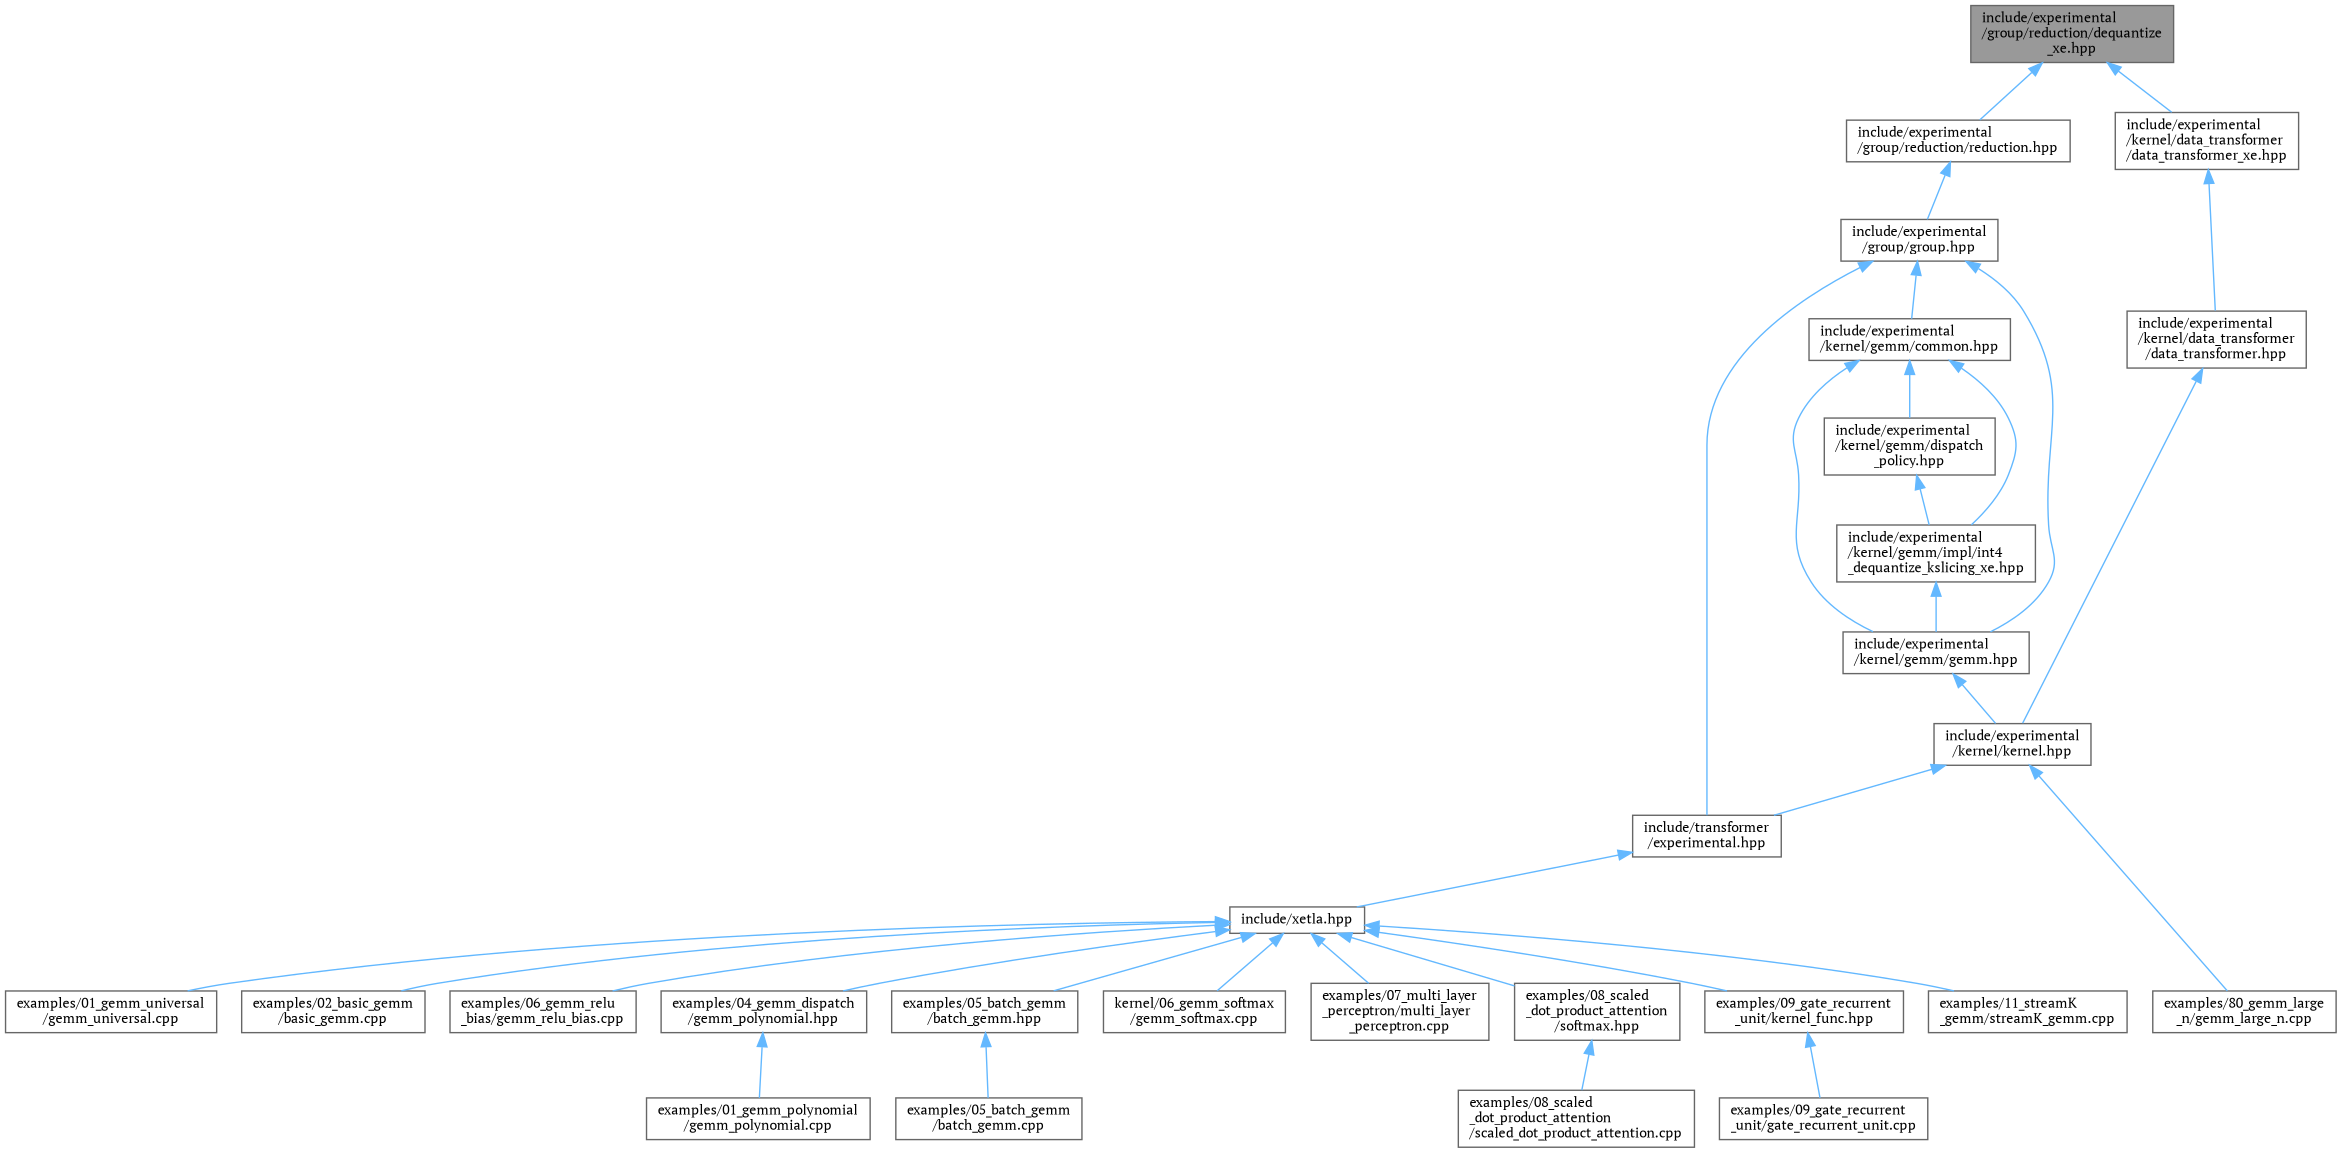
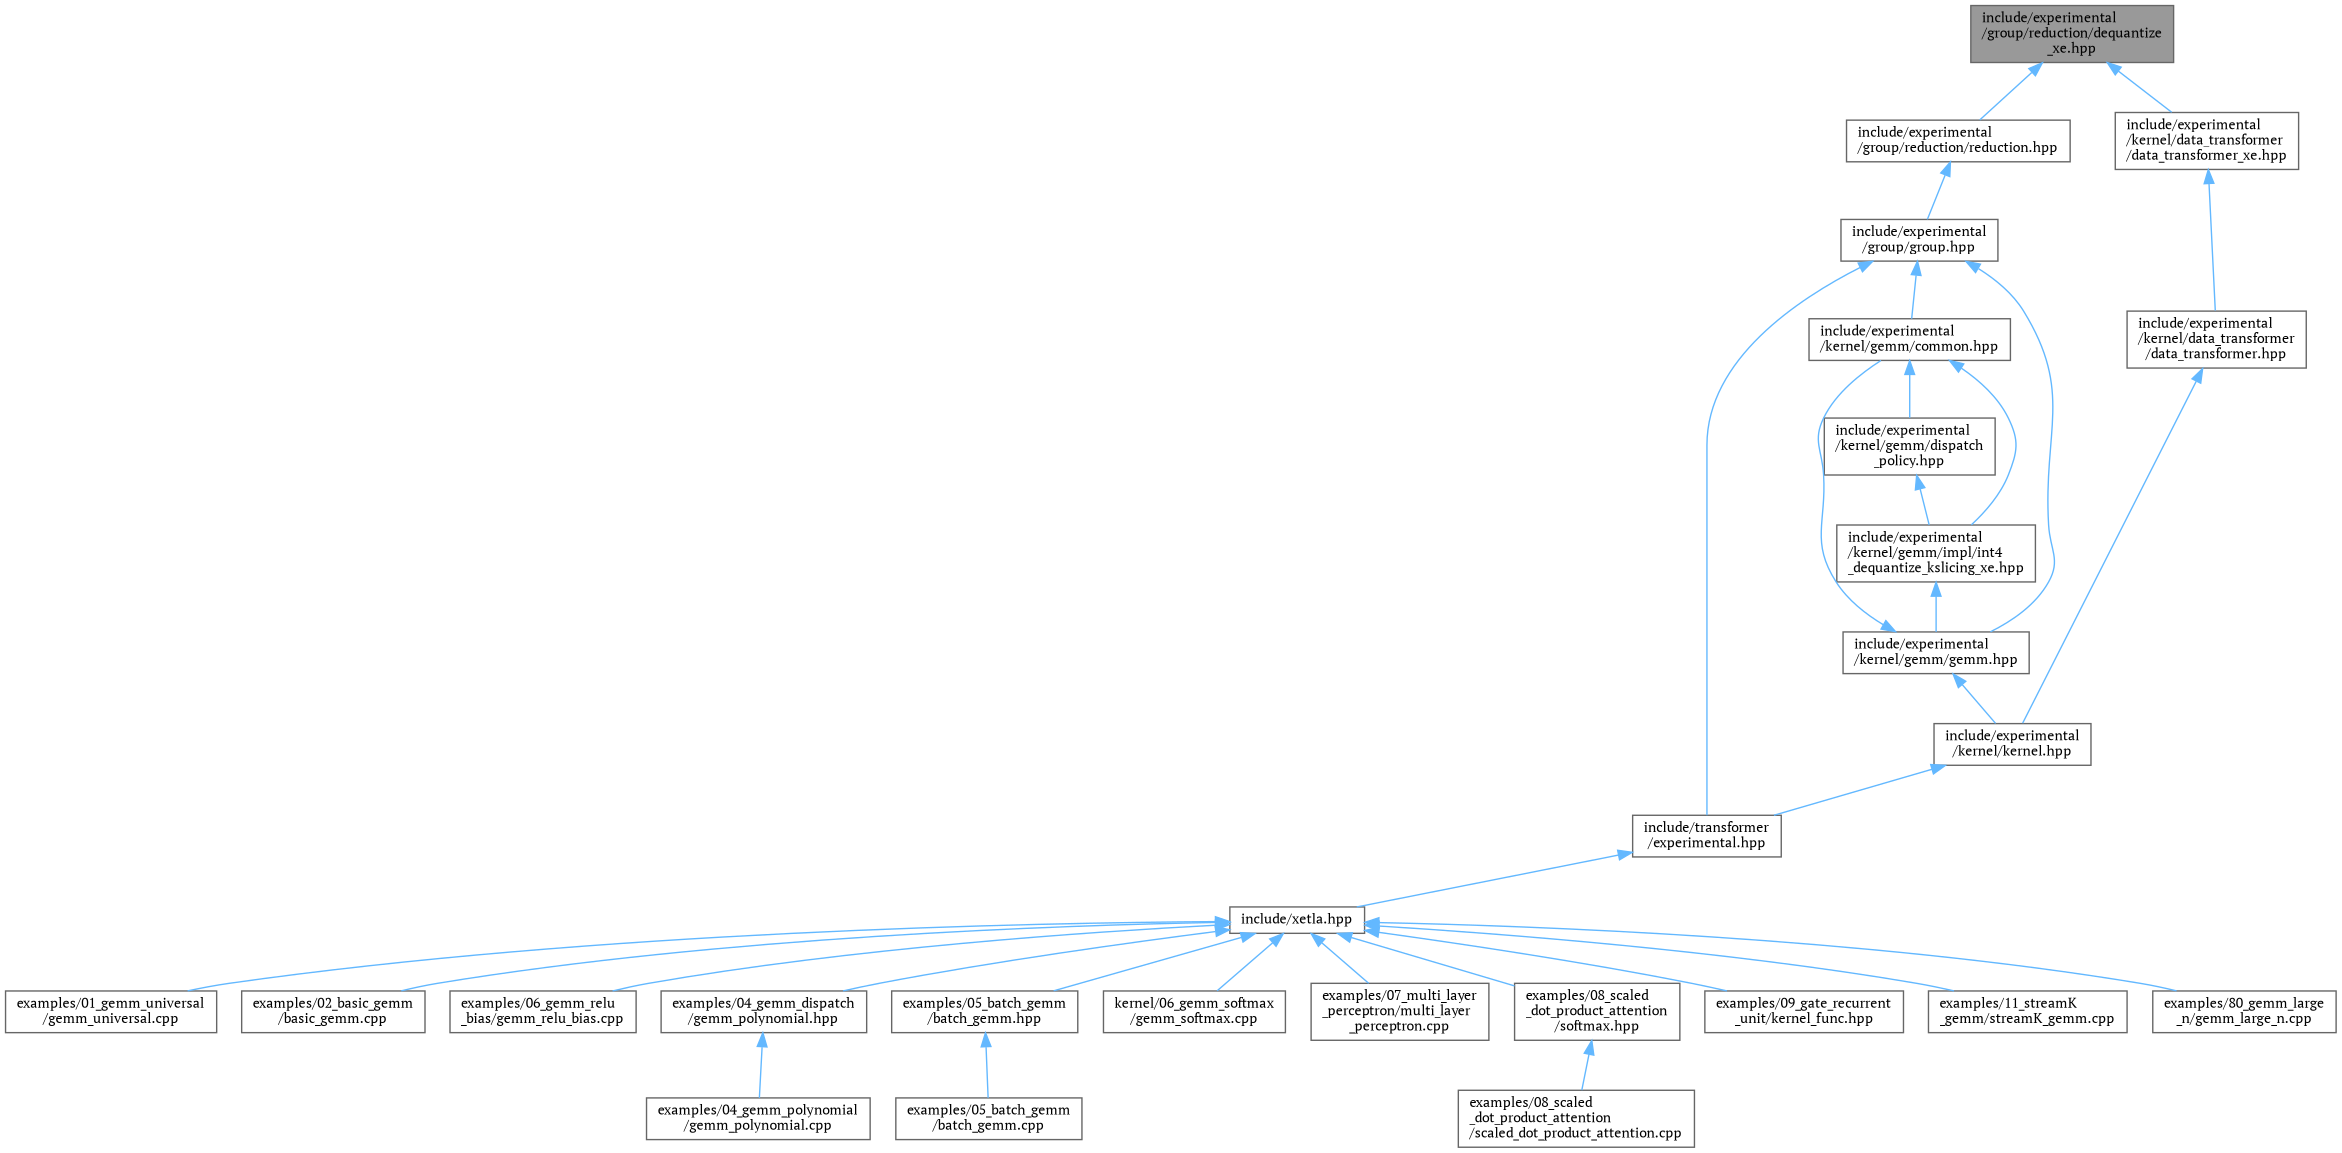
edge "include/experimental /kernel/gemm/gemm.hpp" -> "include/experimental /kernel/gemm/common.hpp": reversed
edge "examples/80_gemm_large _n/gemm_large_n.cpp" -> "include/experimental /kernel/kernel.hpp": now "examples/80_gemm_large _n/gemm_large_n.cpp" -> "include/xetla.hpp"
node "examples/01_gemm_polynomial /gemm_polynomial.cpp": label "examples/01_gemm_polynomial /gemm_polynomial.cpp" -> "examples/04_gemm_polynomial /gemm_polynomial.cpp"
node "examples/09_gate_recurrent _unit/gate_recurrent_unit.cpp": removed
